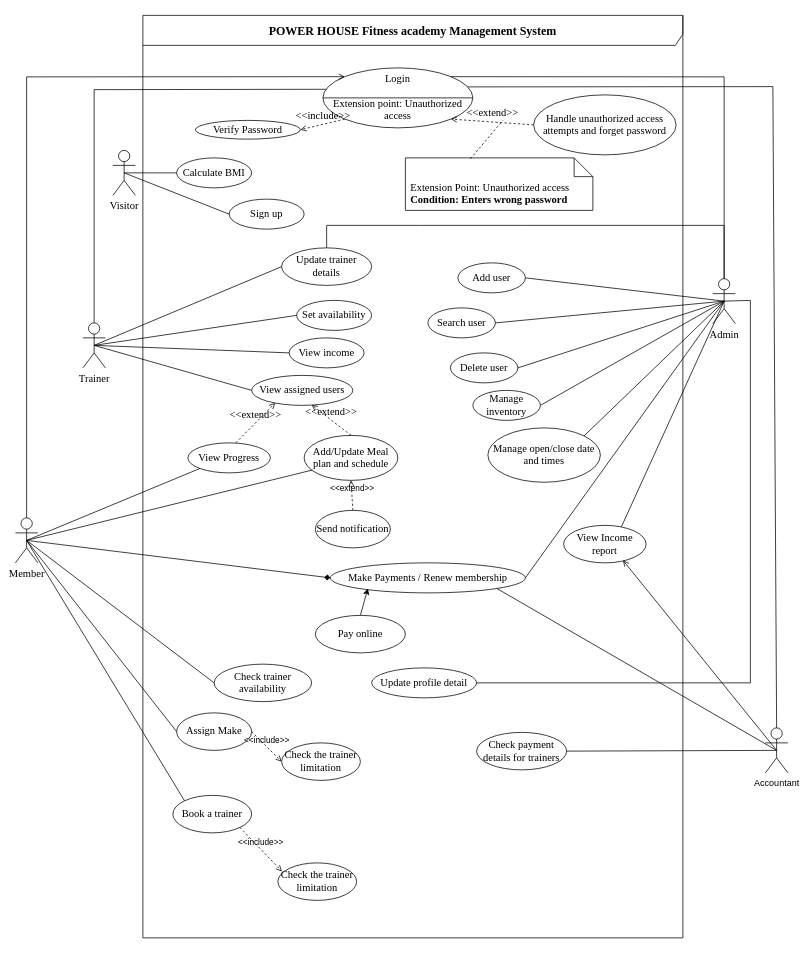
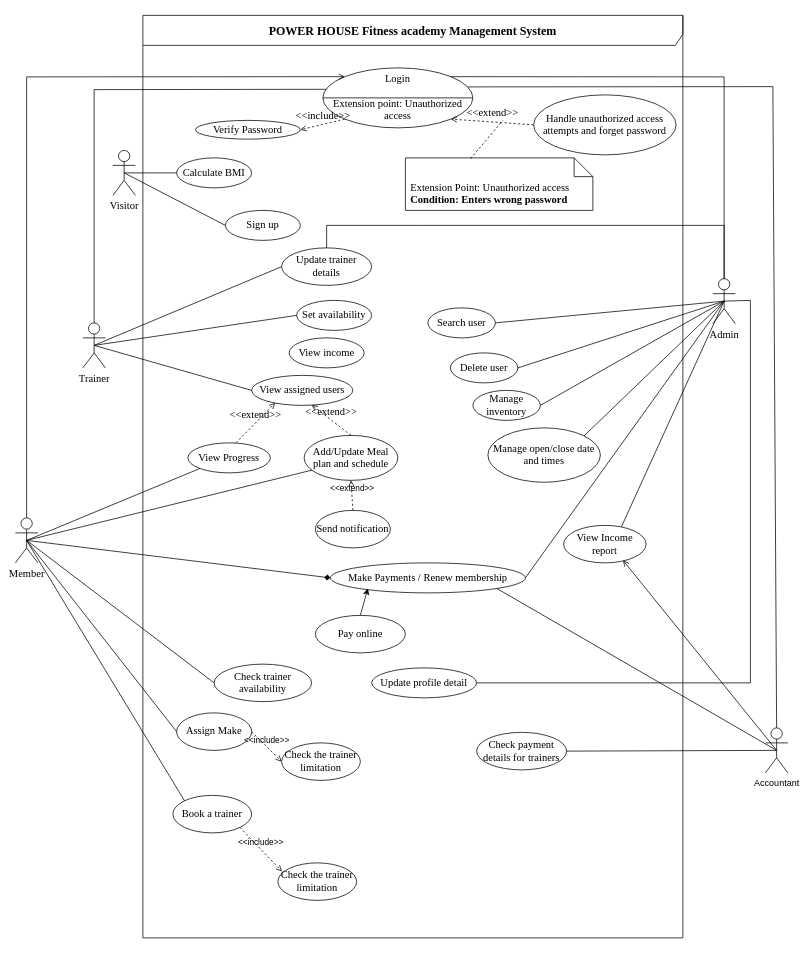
node "Sign up": moved (267, 214) -> (263, 225)
node "Add user": removed
edge "Add user" -- "Admin": removed
edge "Trainer" -- "View income": removed
